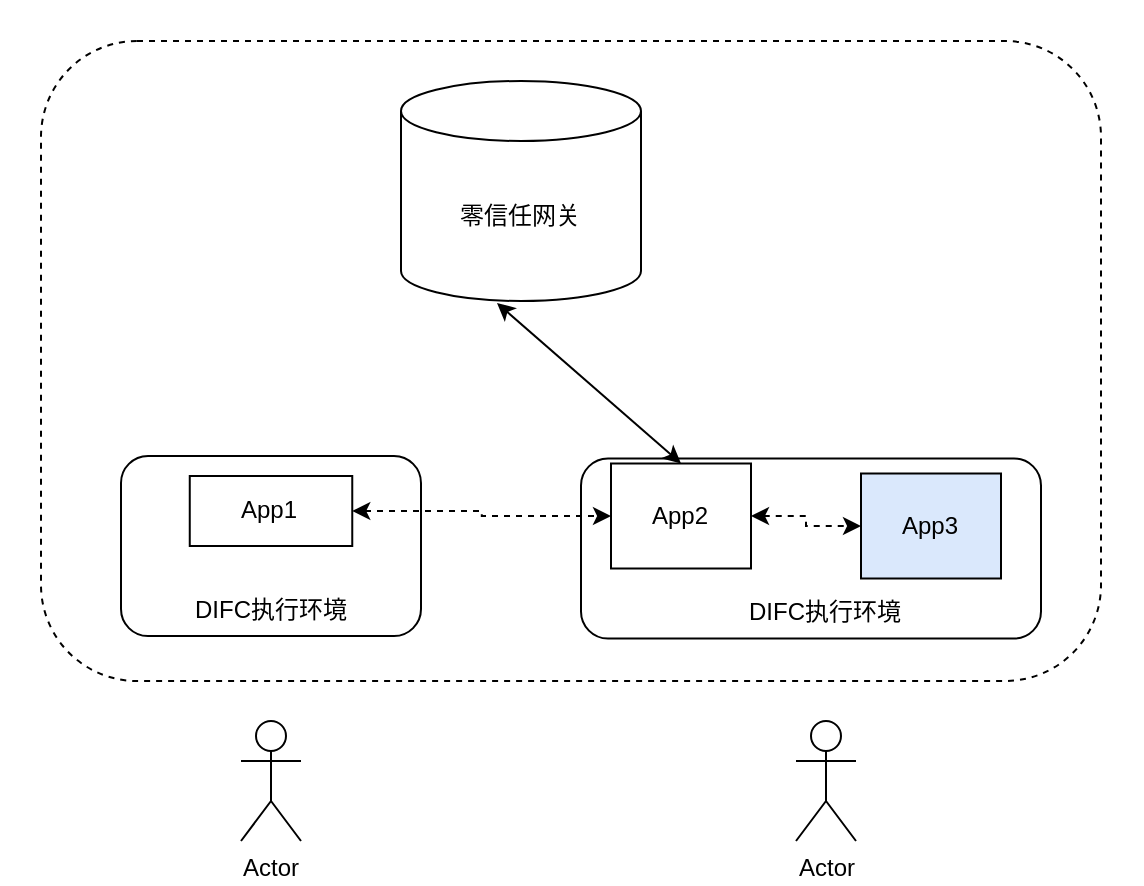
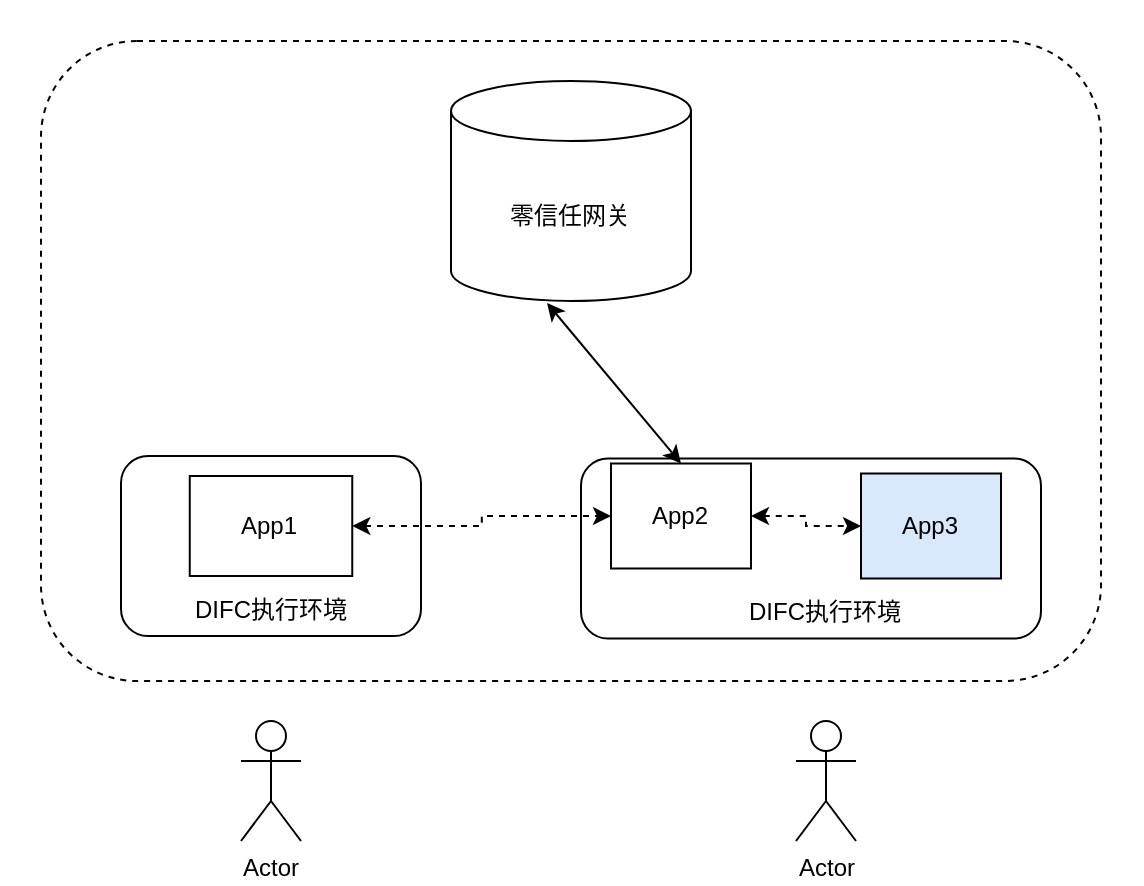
node "零信任网关": moved (521, 191) -> (571, 191)
node "App1": size 163x70 -> 163x100
